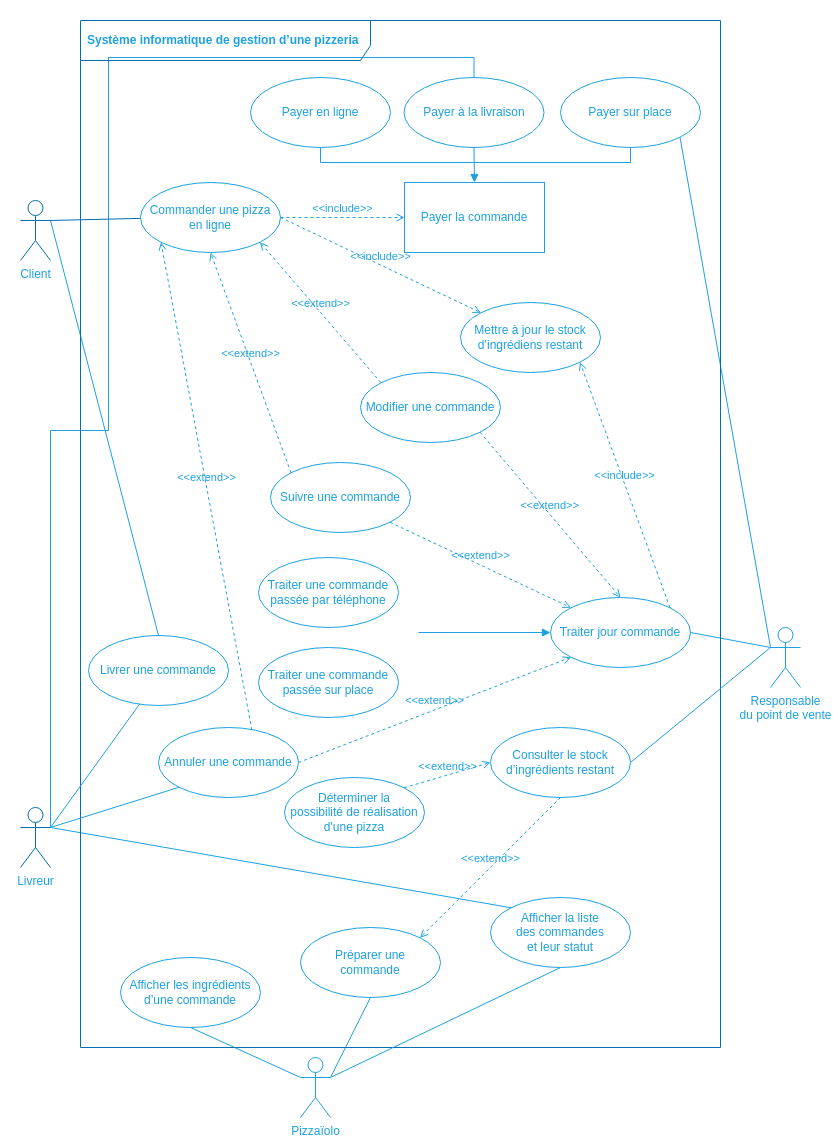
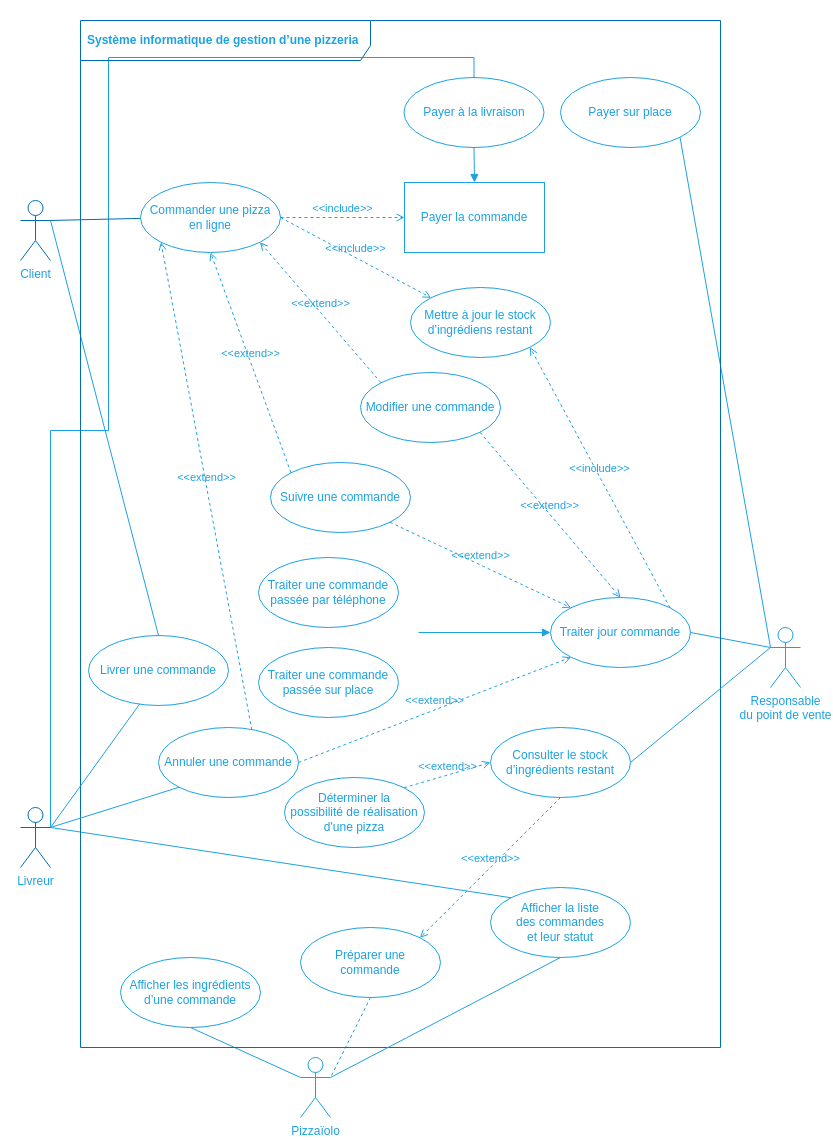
node "Payer en ligne": removed
edge "Payer en ligne" -- "Payer sur place": removed
node "Mettre à jour le stock d’ingrédiens restant": moved (531, 338) -> (481, 323)
node "Afficher la liste des commandes et leur statut": moved (561, 933) -> (561, 923)
edge "Préparer une commande" -- "Pizzaïolo": style solid -> dashed
